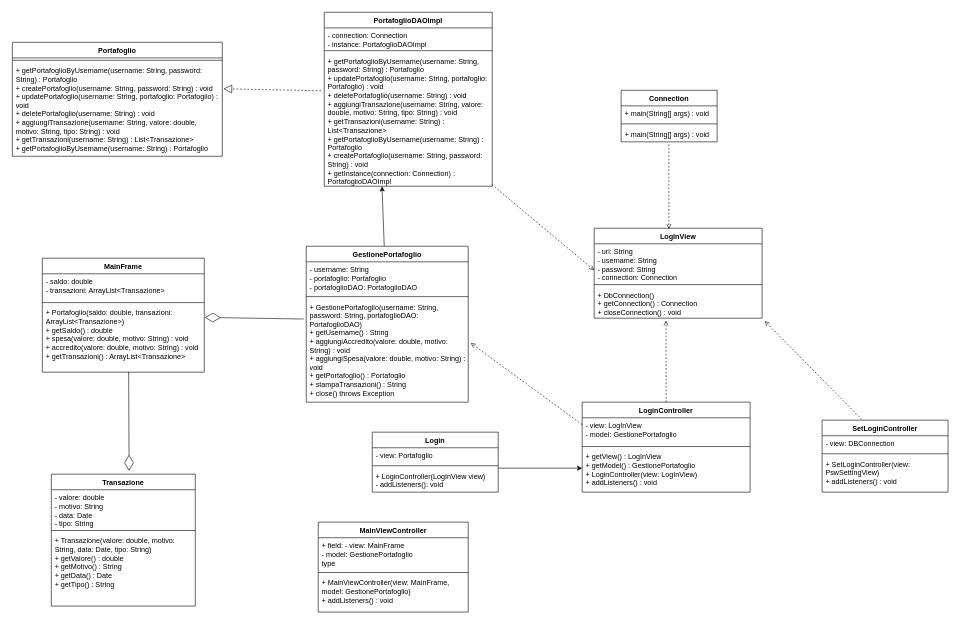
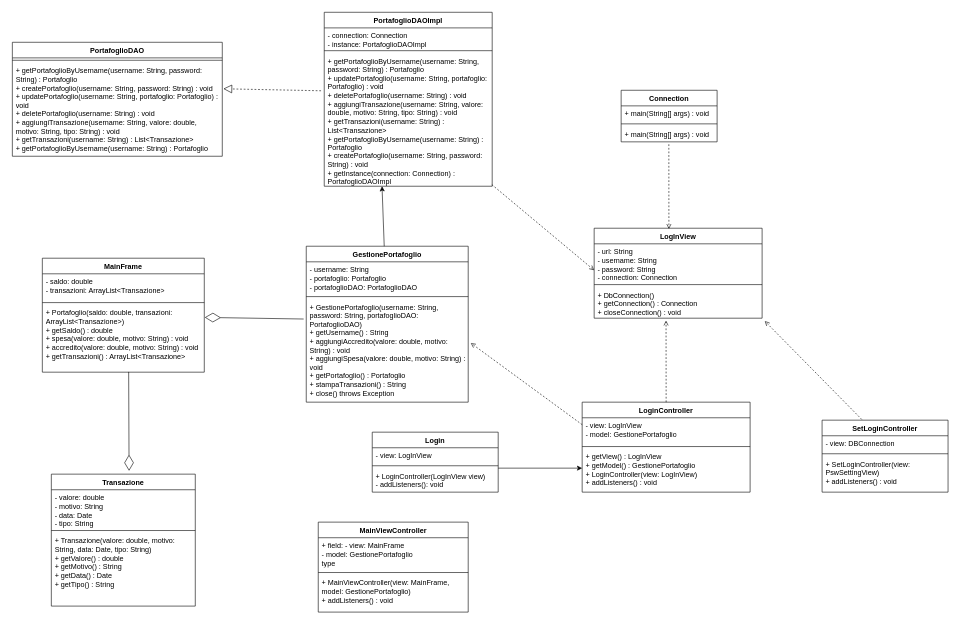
node "Portafoglio": label "Portafoglio" -> "PortafoglioDAO"
node "- view: Portafoglio": label "- view: Portafoglio" -> "- view: LogInView"
